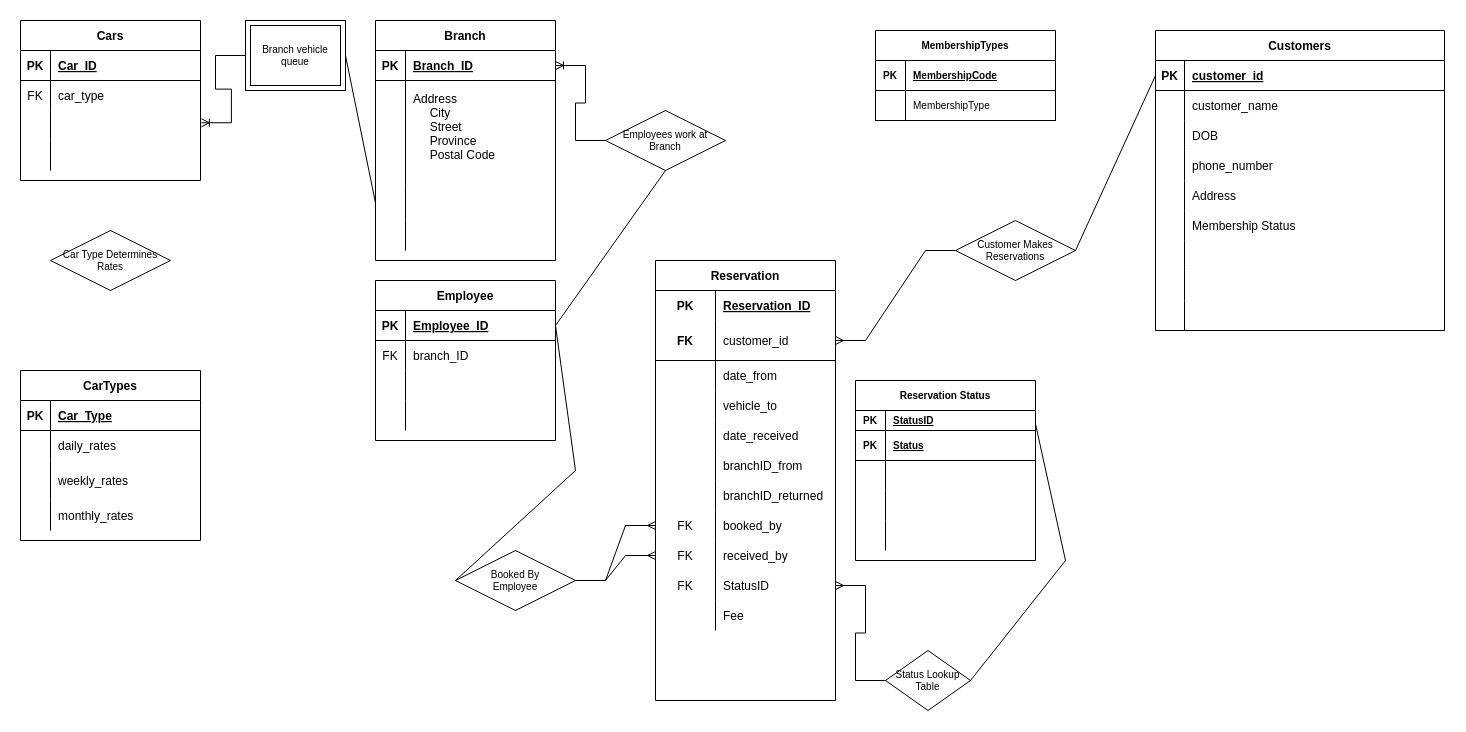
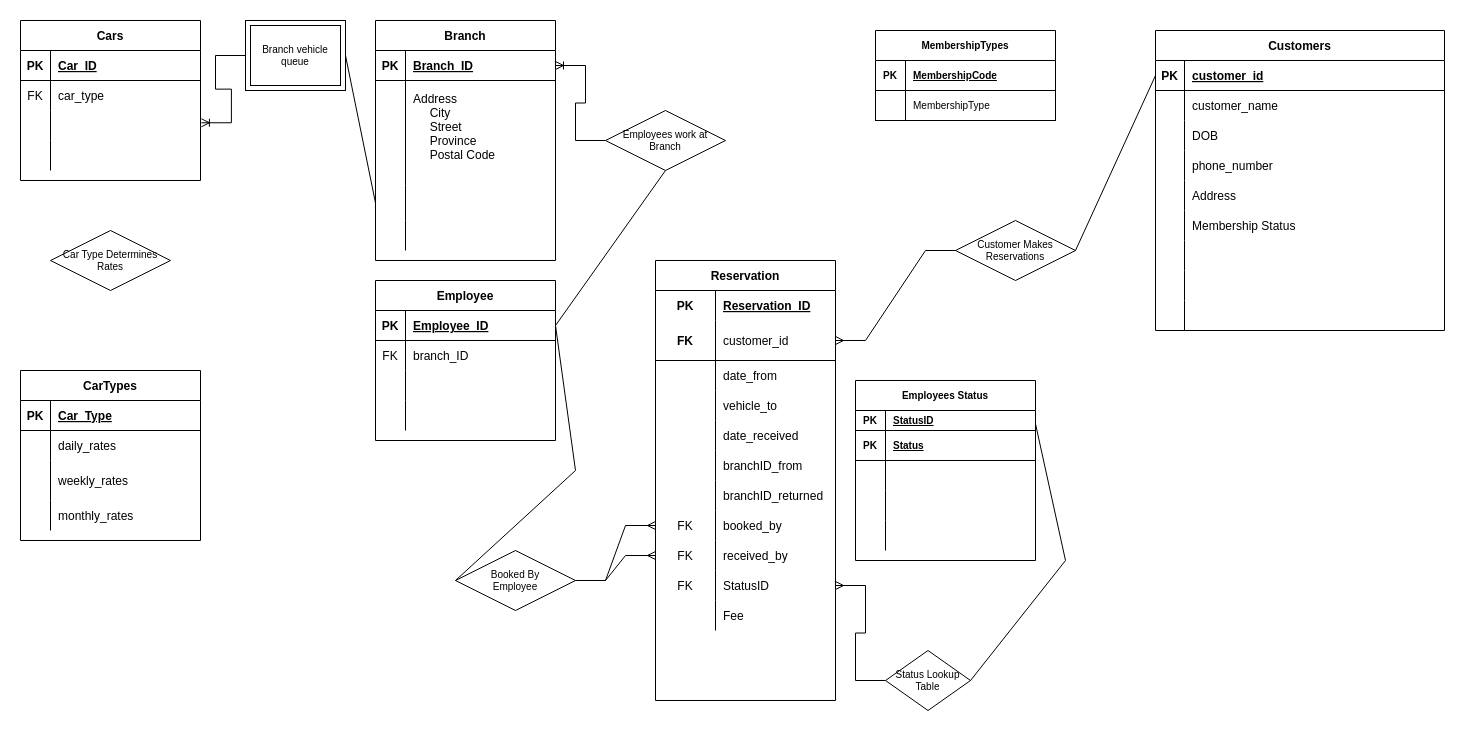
node "Reservation Status": label "Reservation Status" -> "Employees Status"
